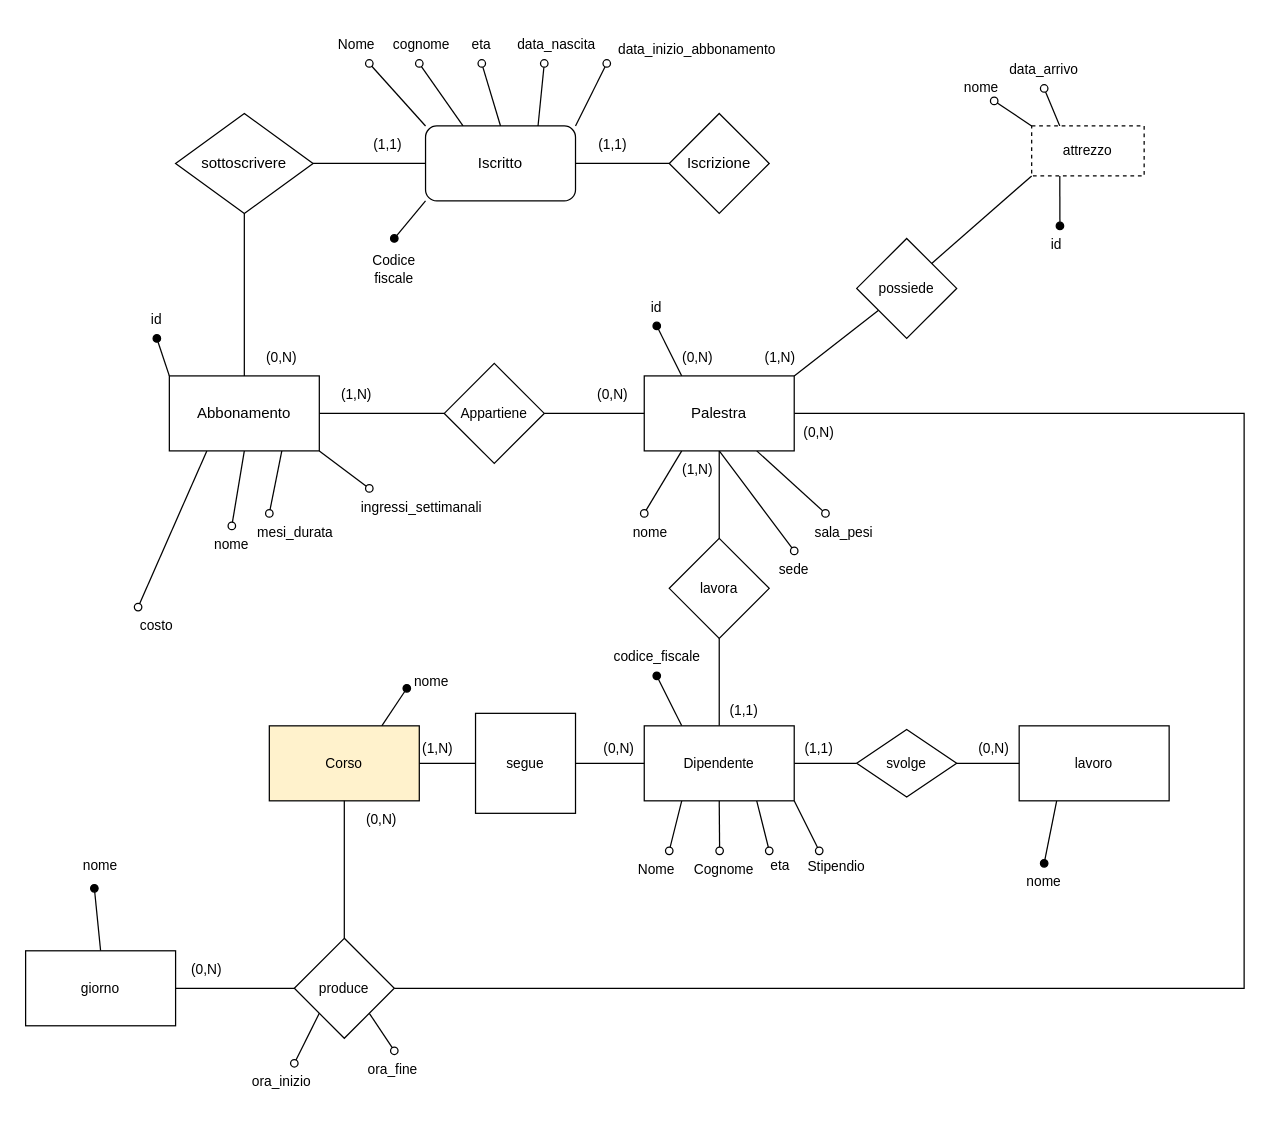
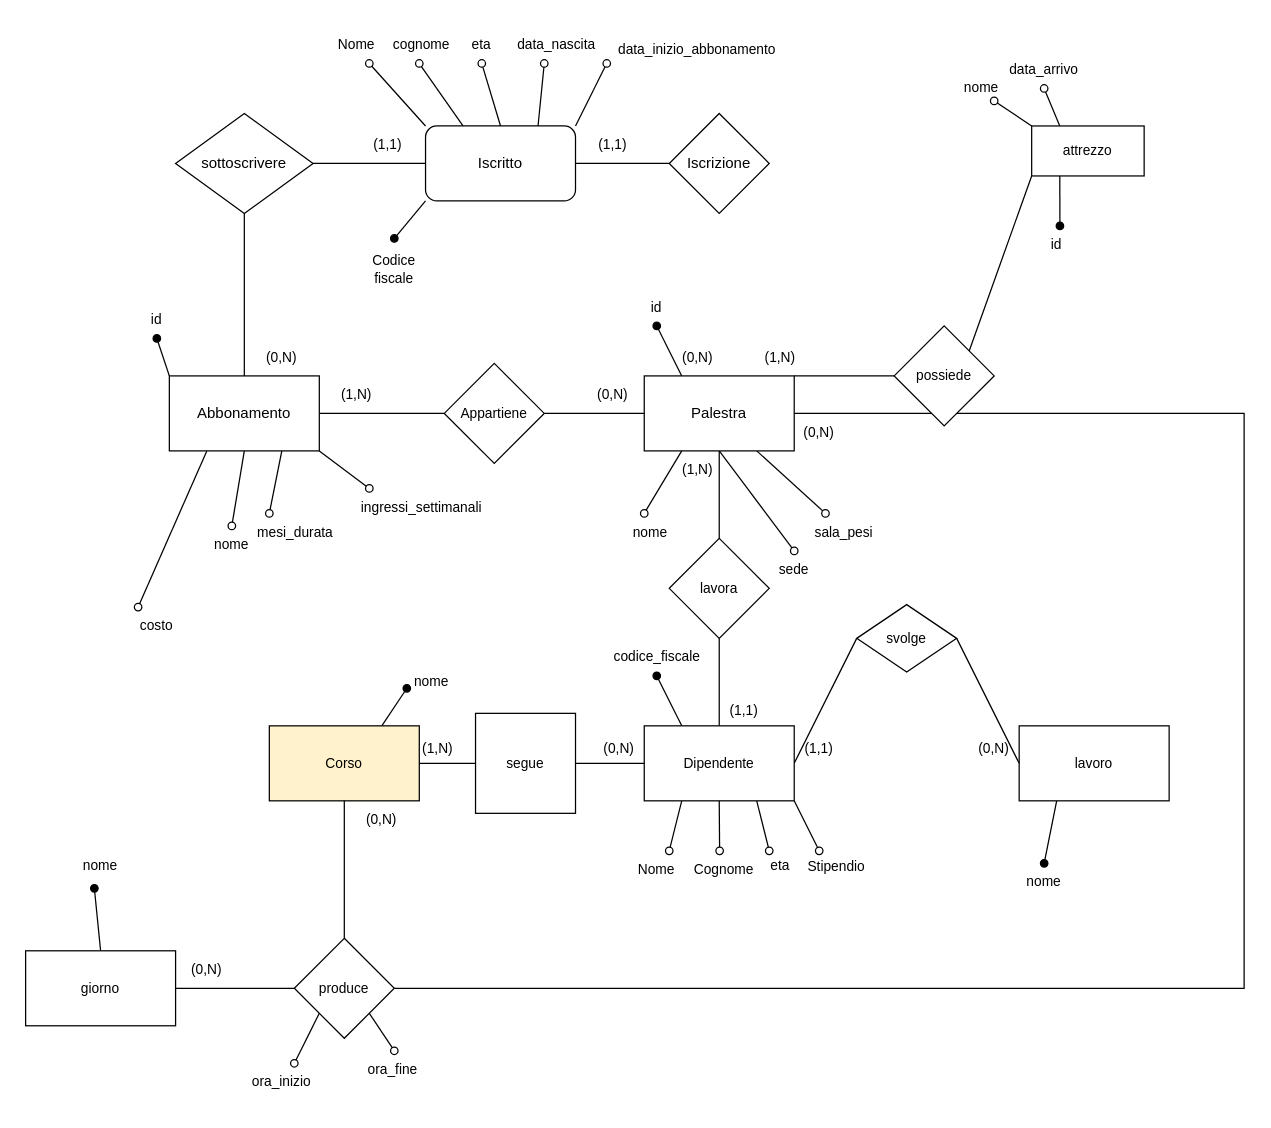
node "attrezzo": style dashed -> solid
node "possiede": moved (907, 288) -> (944, 376)
node "svolge": moved (907, 763) -> (907, 638)
